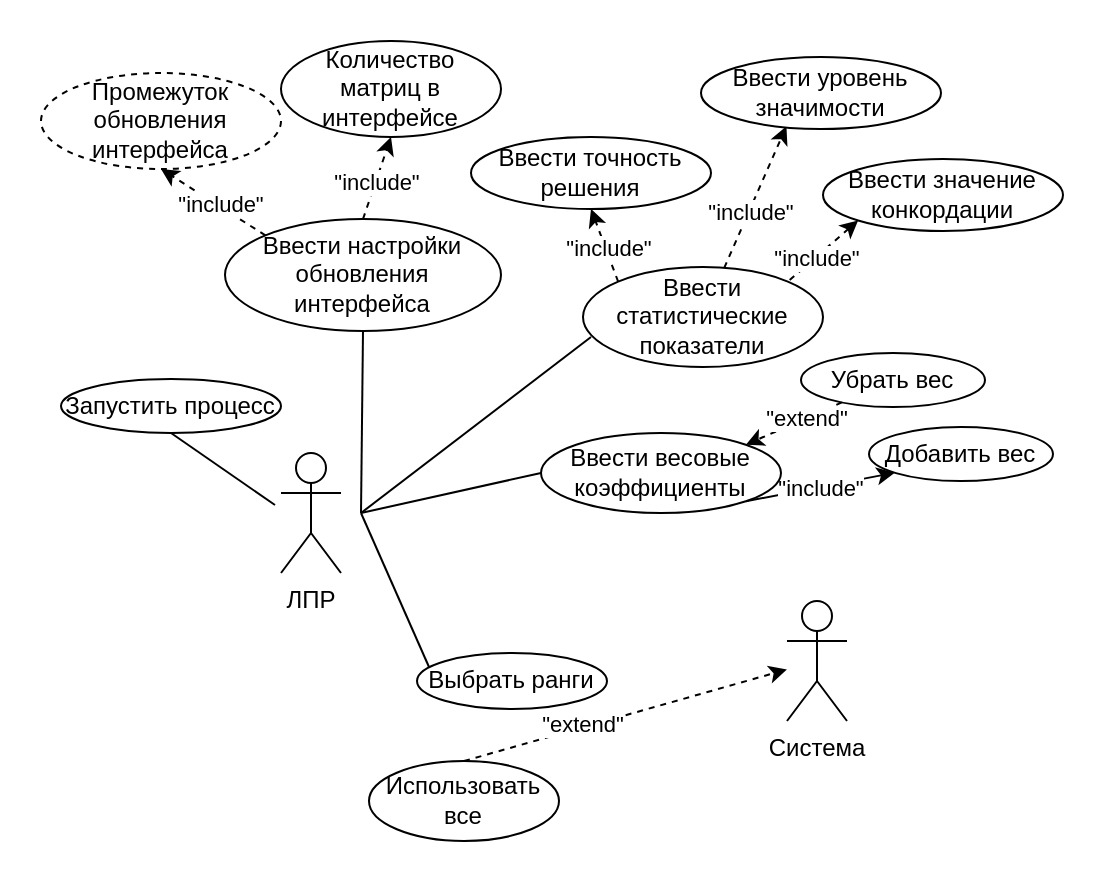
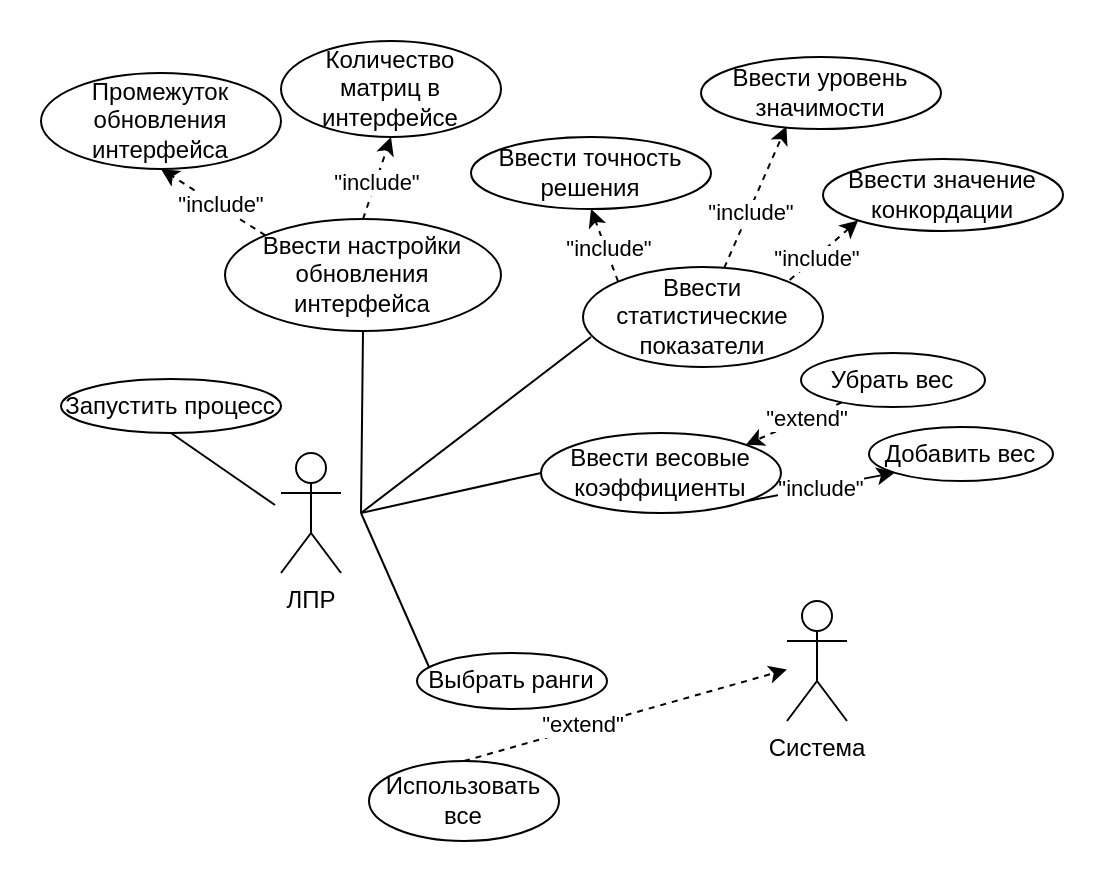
node "Промежуток обновления интерфейса": style dashed -> solid
